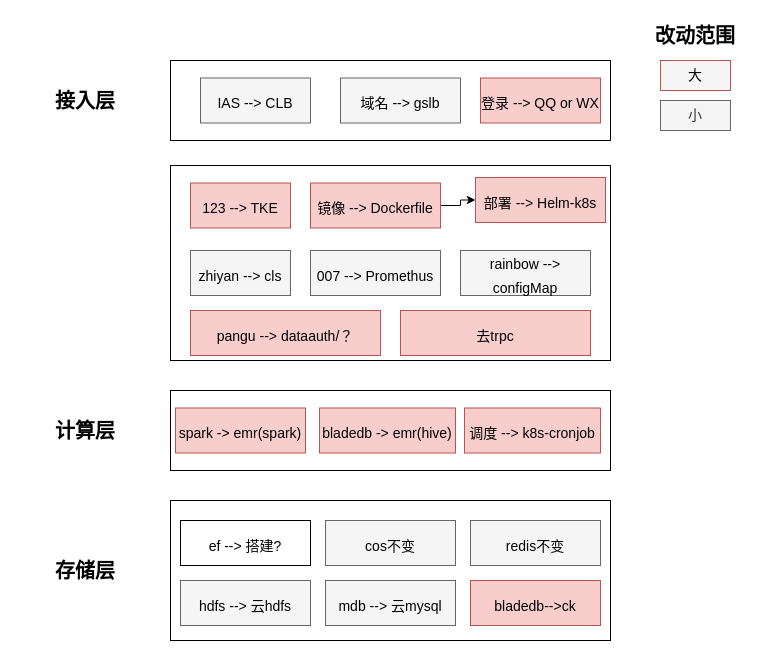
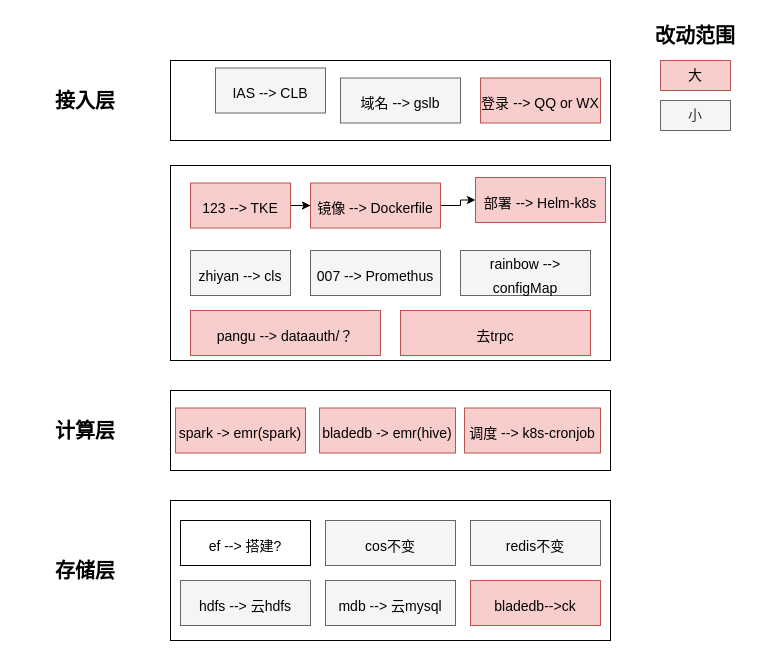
node "大": fillcolor #f5f5f5 -> #f8cecc
node "IAS --> CLB": moved (256, 101) -> (271, 91)
edge "123 --> TKE" -> "镜像 --> Dockerfile": added
